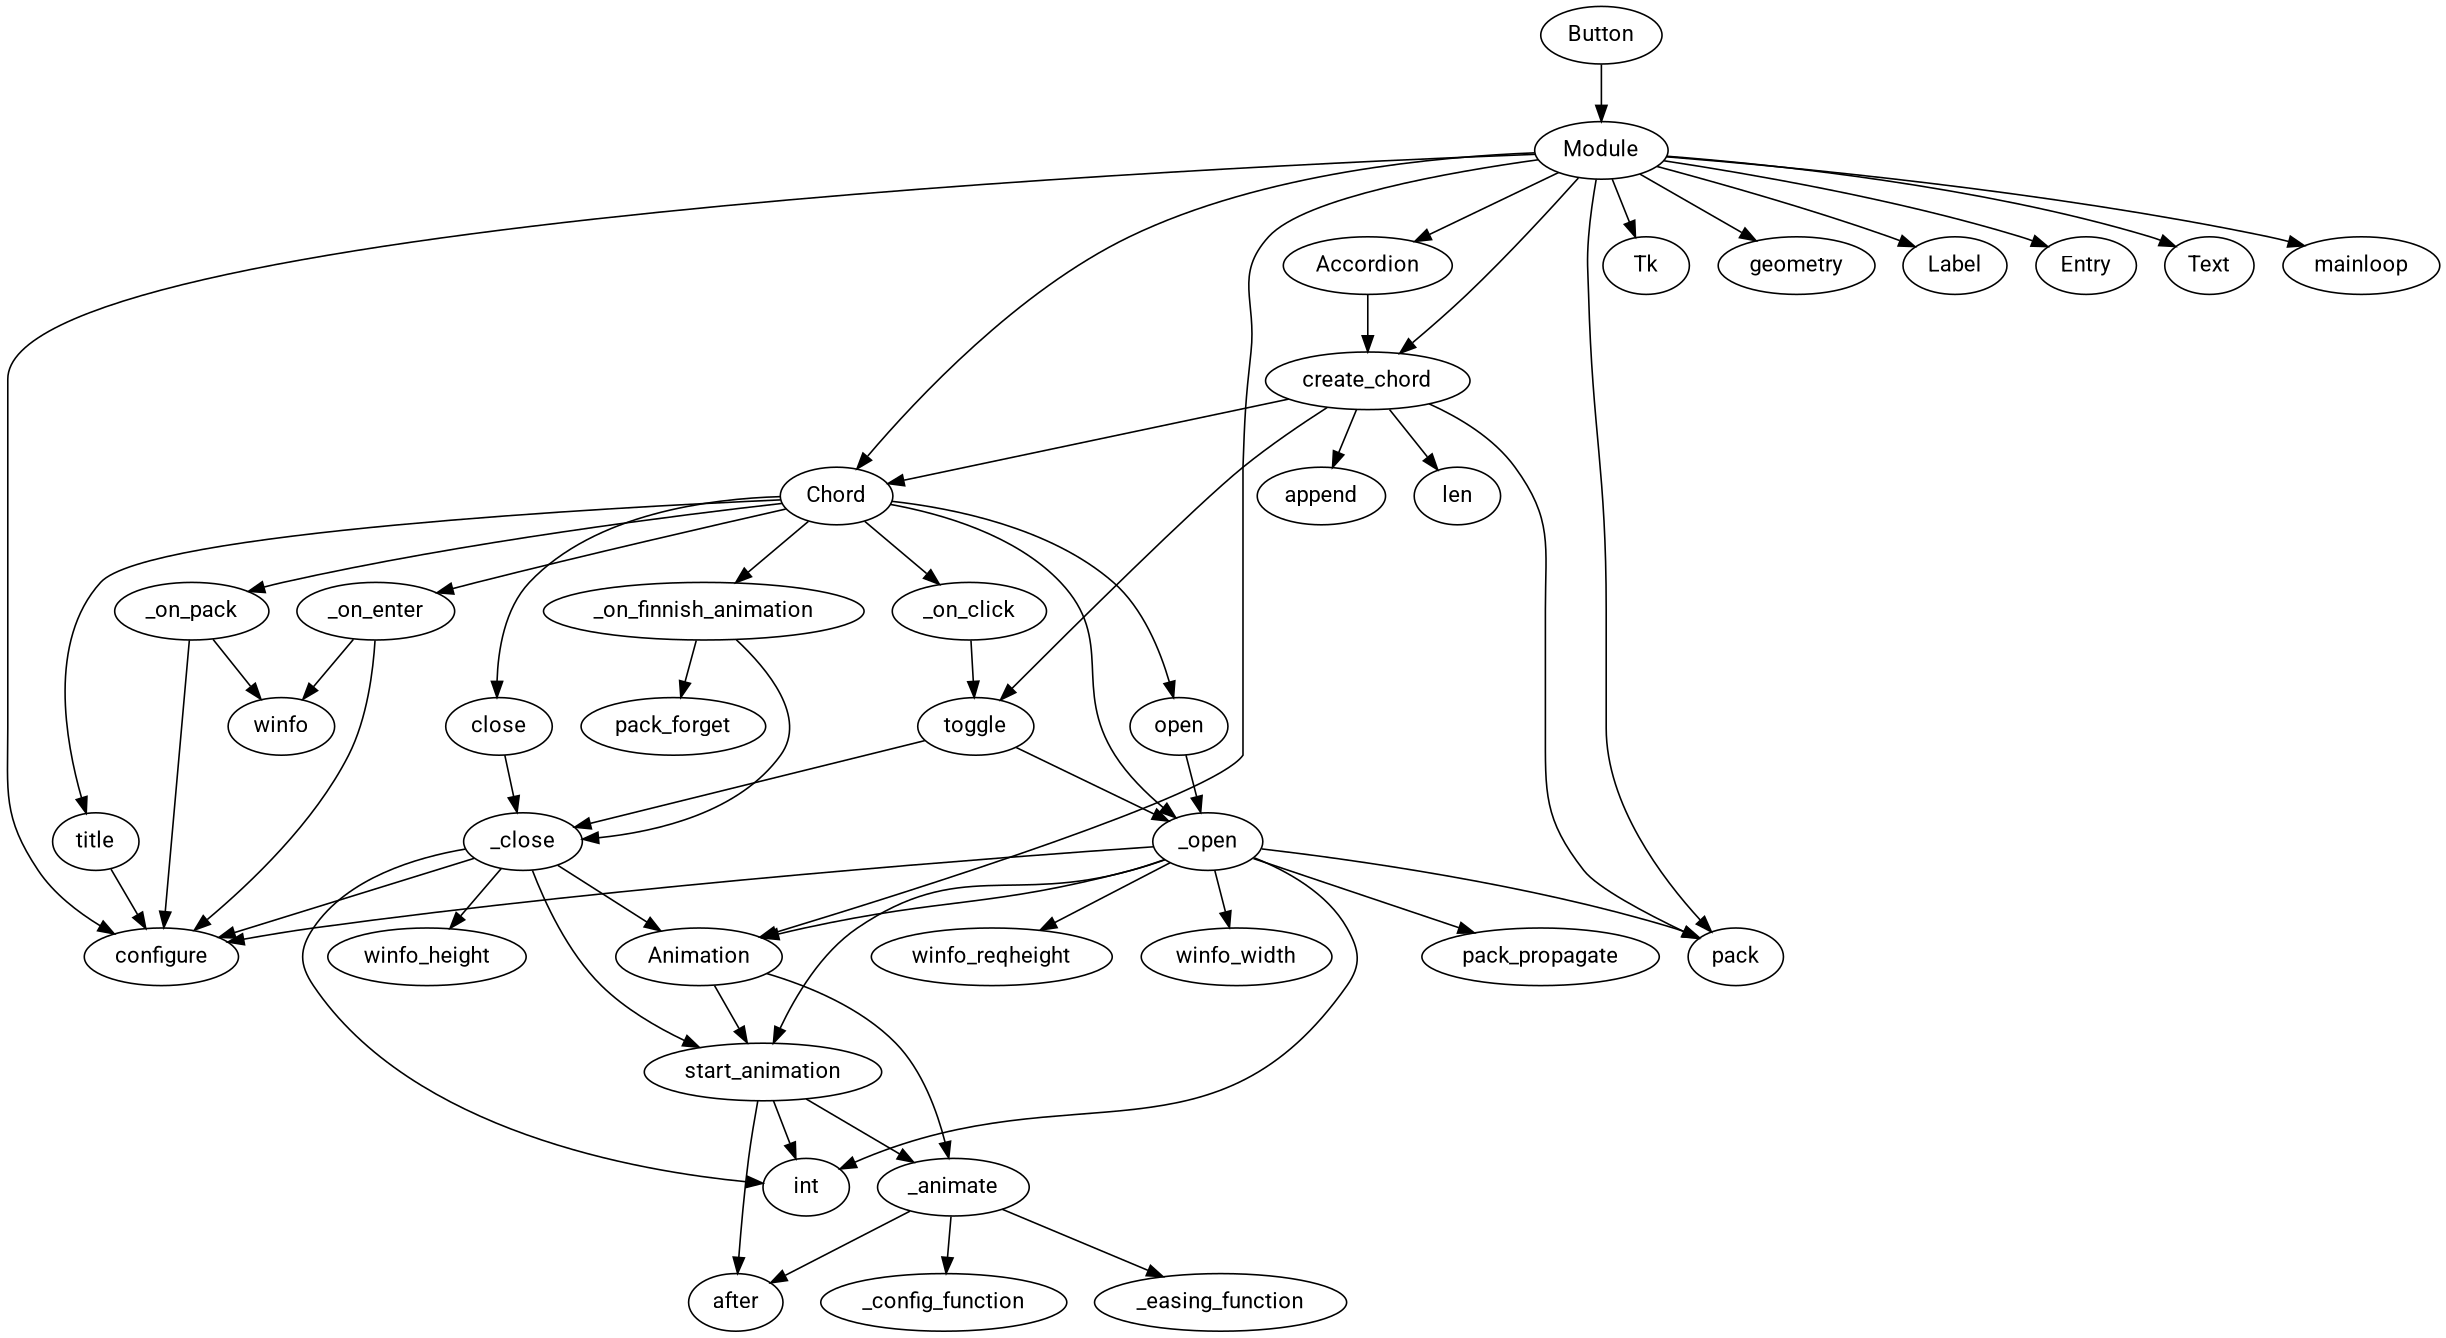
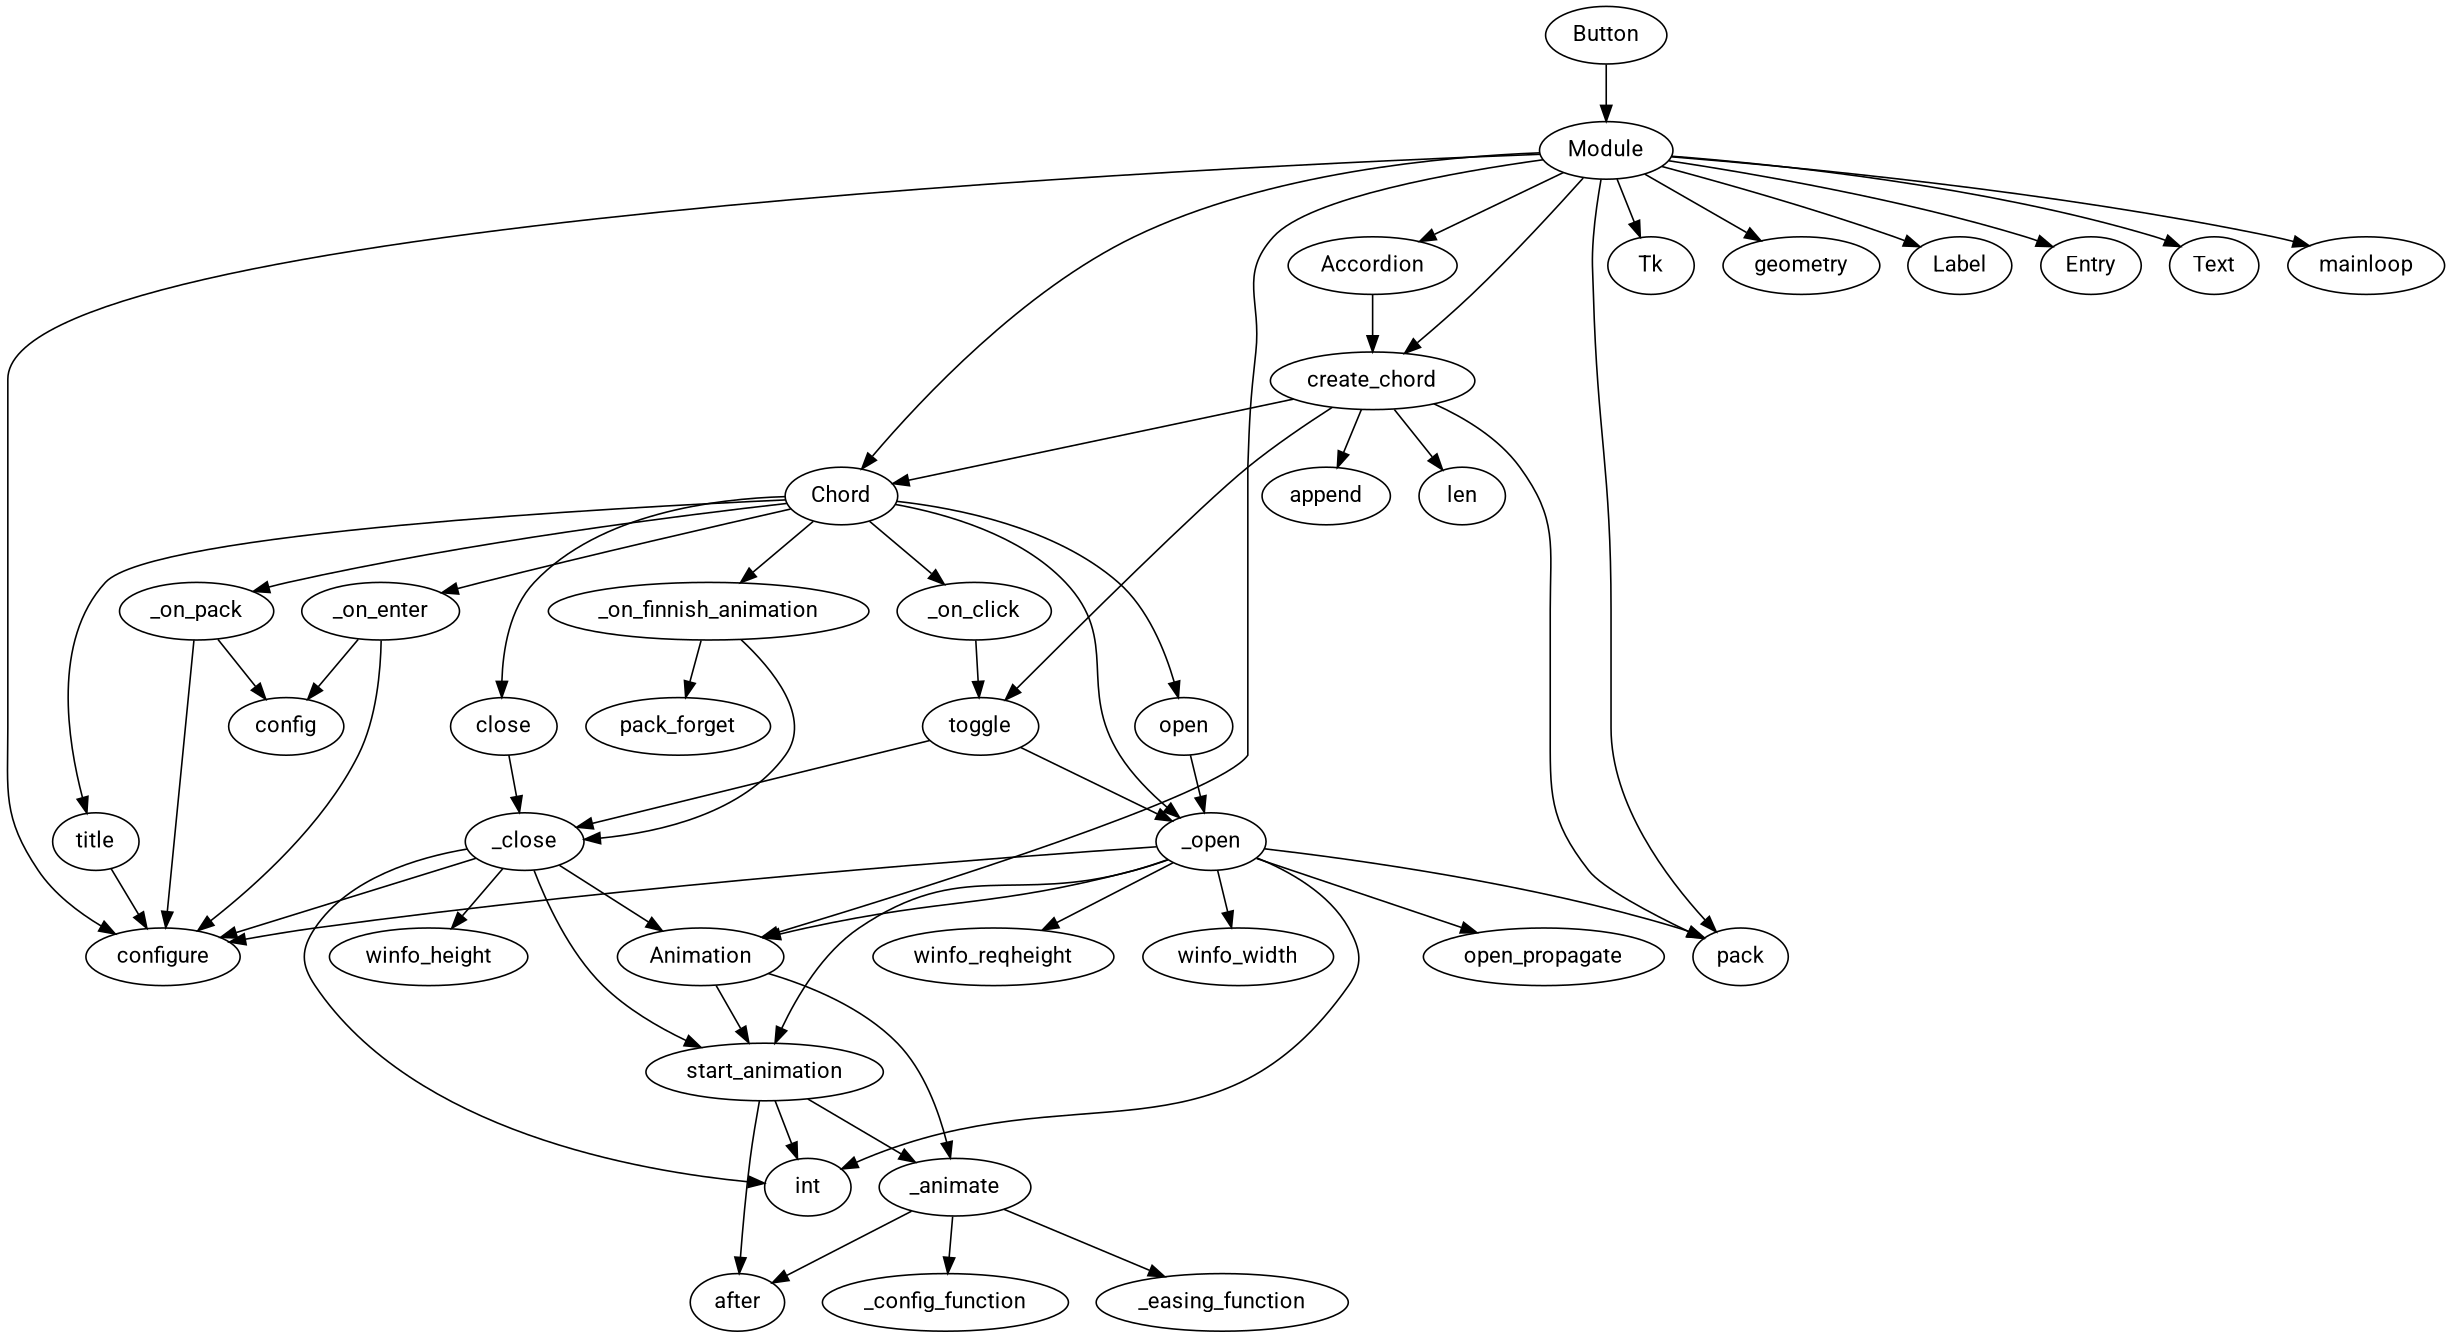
node "winfo": label "winfo" -> "config"
node "pack_propagate": label "pack_propagate" -> "open_propagate"
